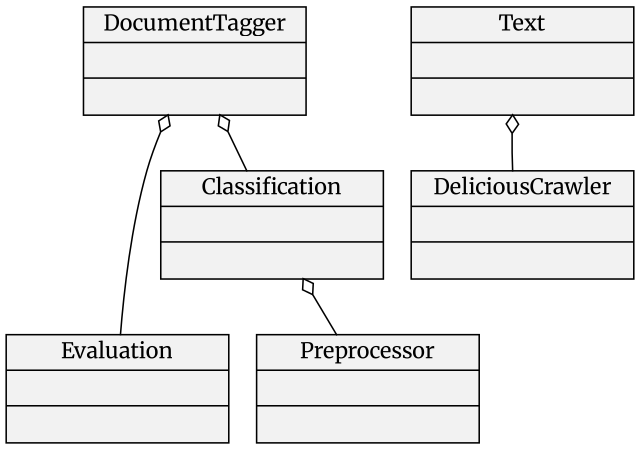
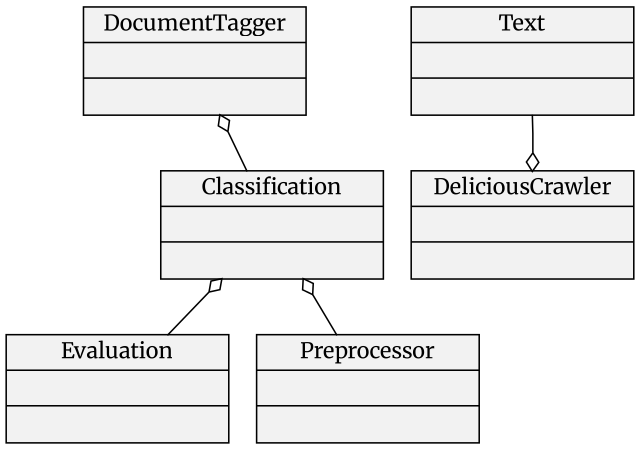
edge "DeliciousCrawler" -> "Text": reversed
edge "Evaluation" -> "DocumentTagger": now "Evaluation" -> "Classification"
